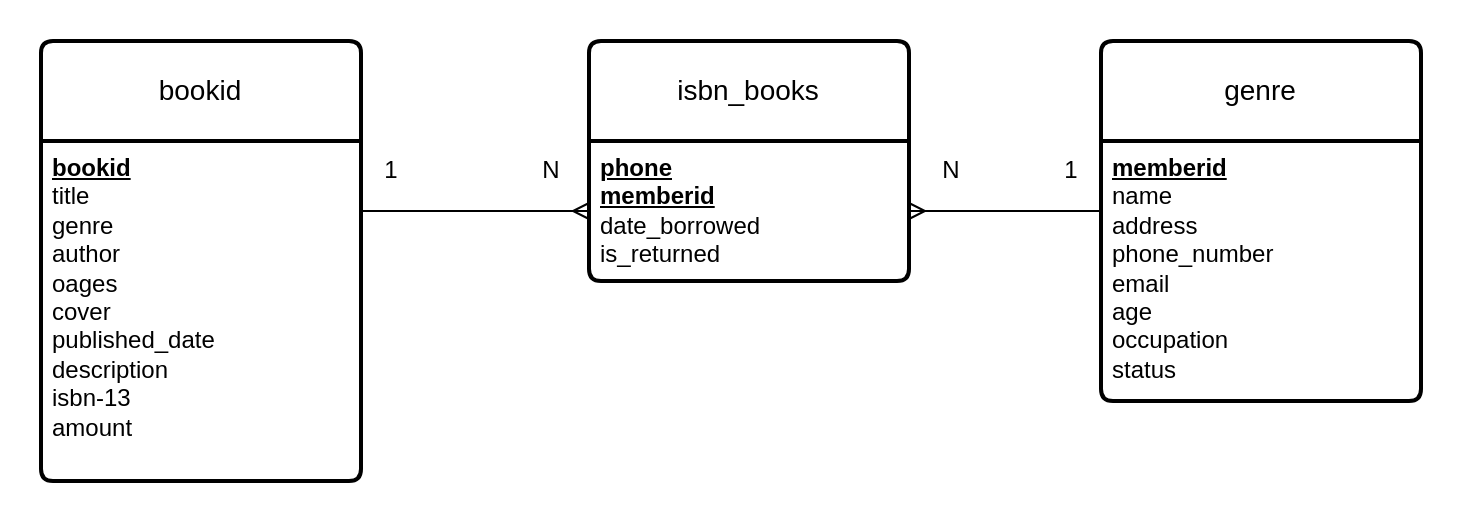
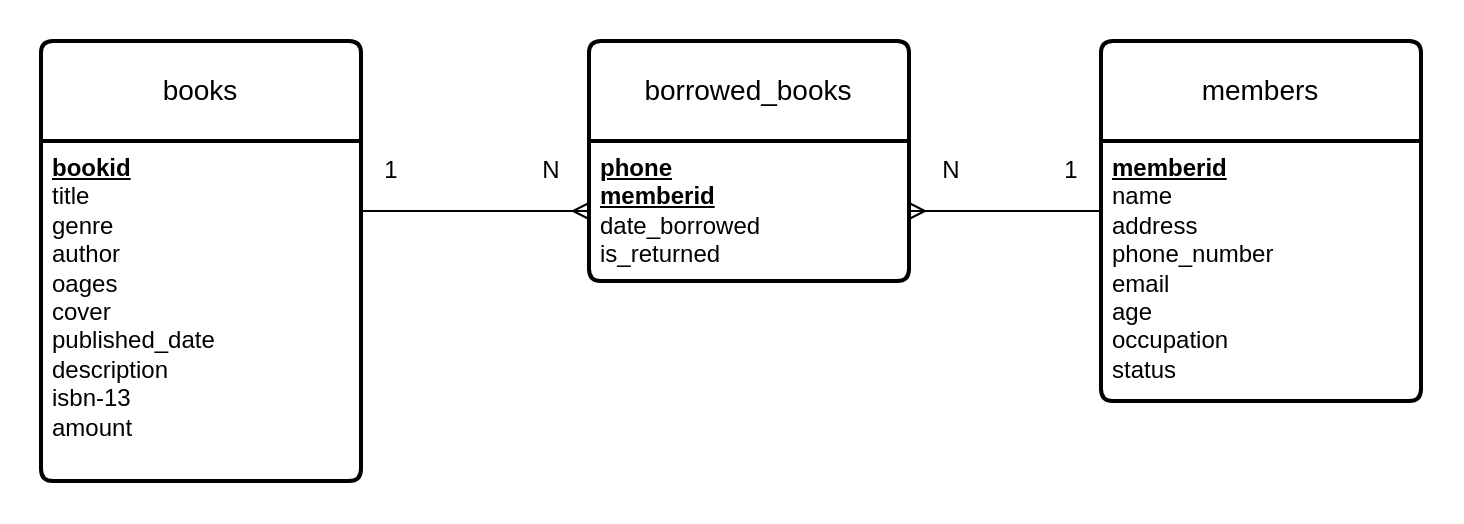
node "bookid": label "bookid" -> "books"
node "isbn_books": label "isbn_books" -> "borrowed_books"
node "genre": label "genre" -> "members"
